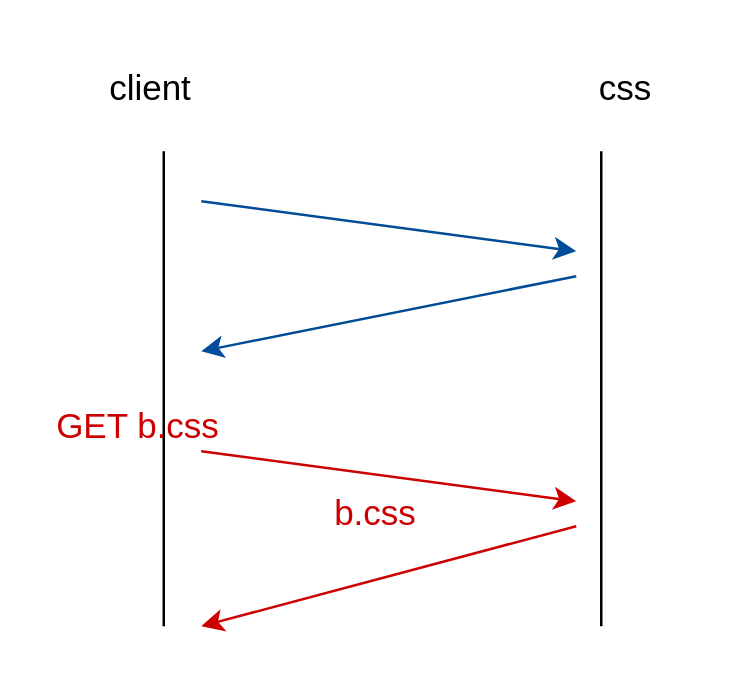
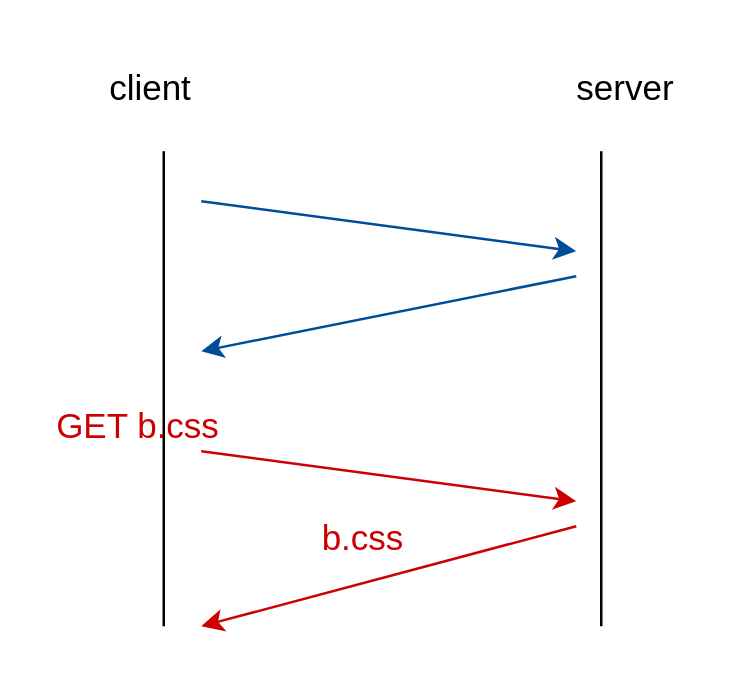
node "css": label "css" -> "server"
node "b.css": moved (376, 514) -> (364, 539)
